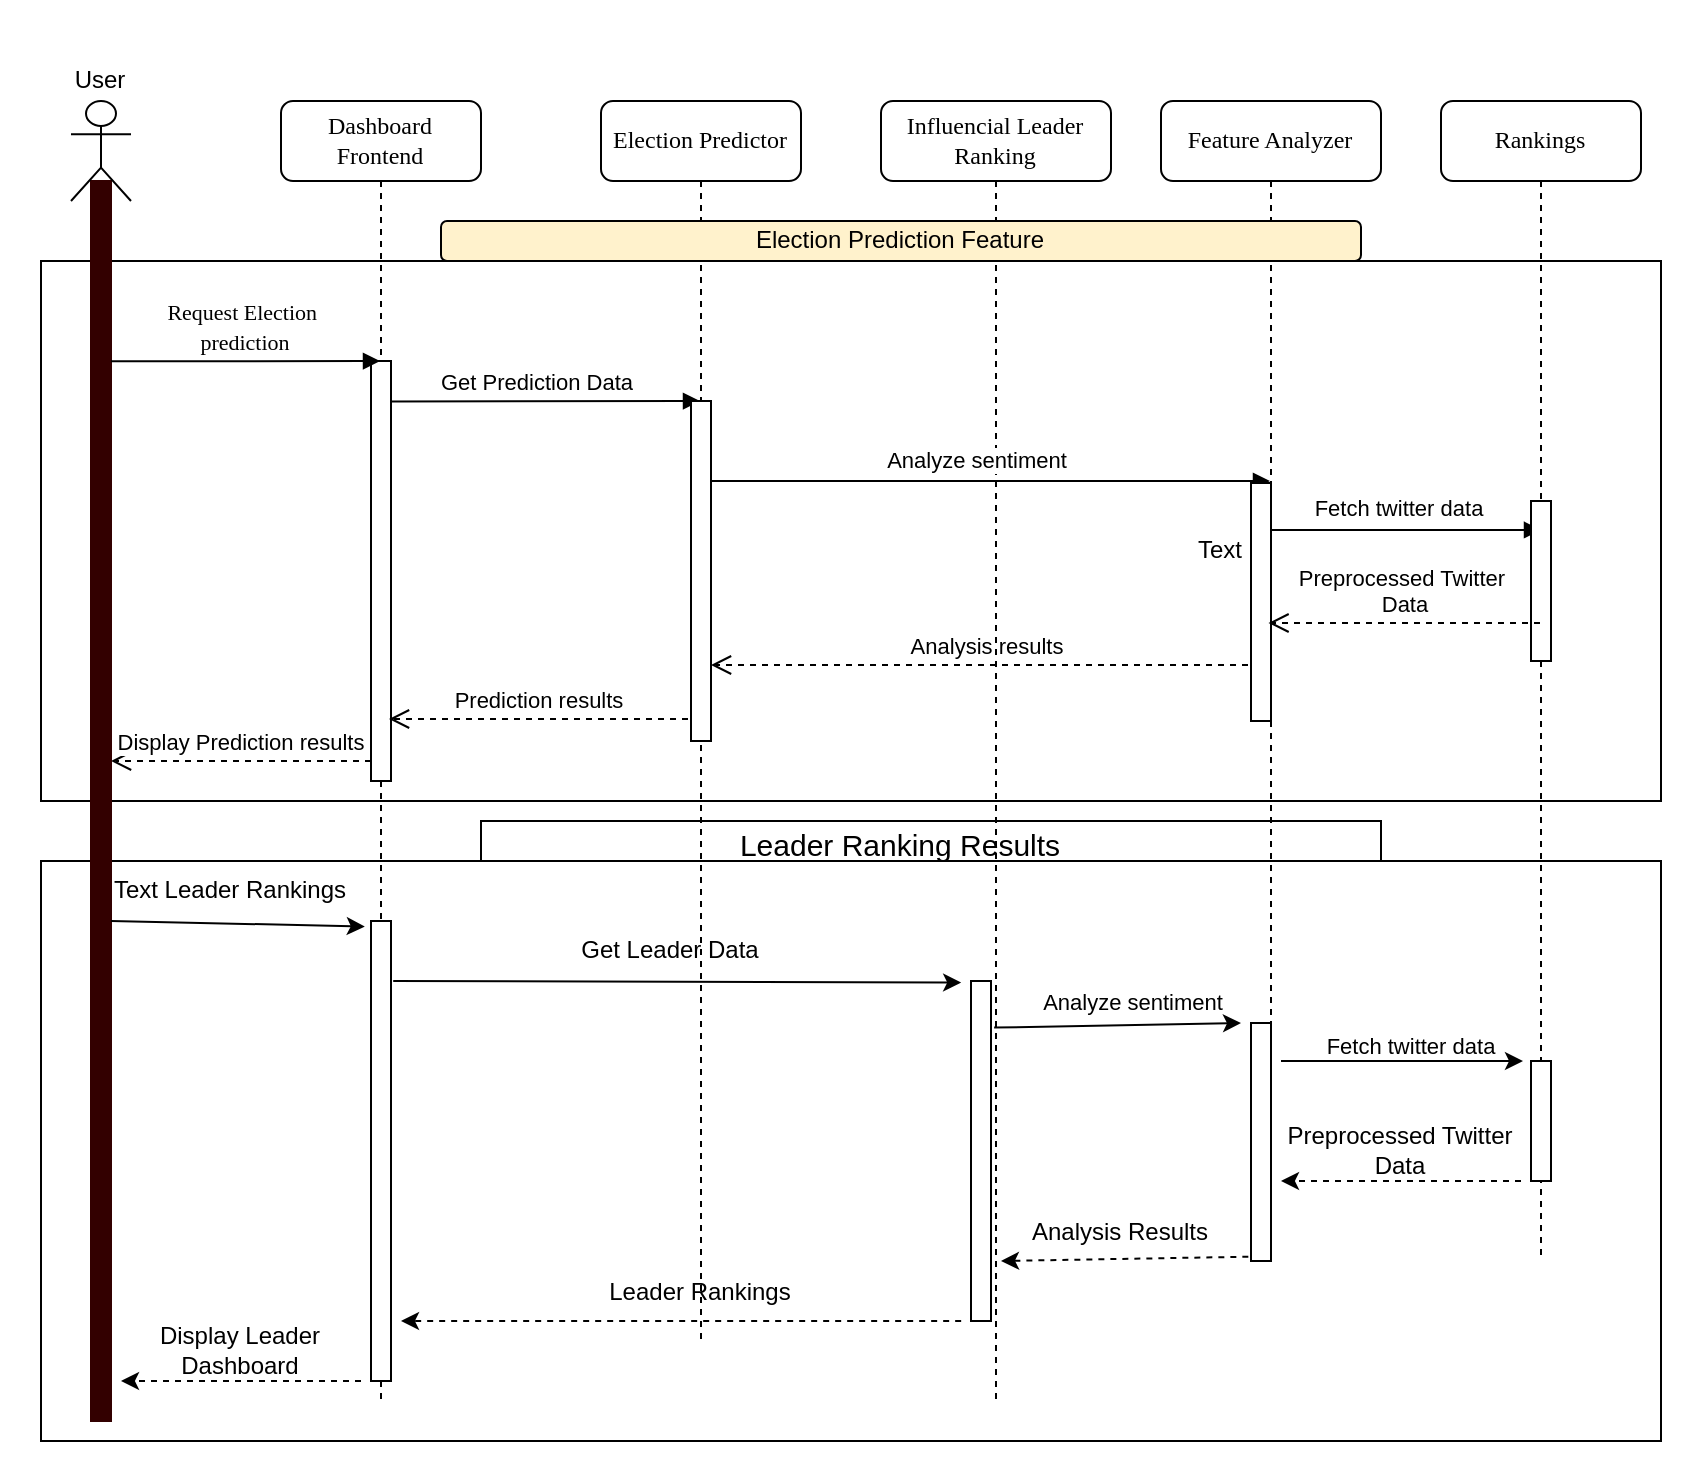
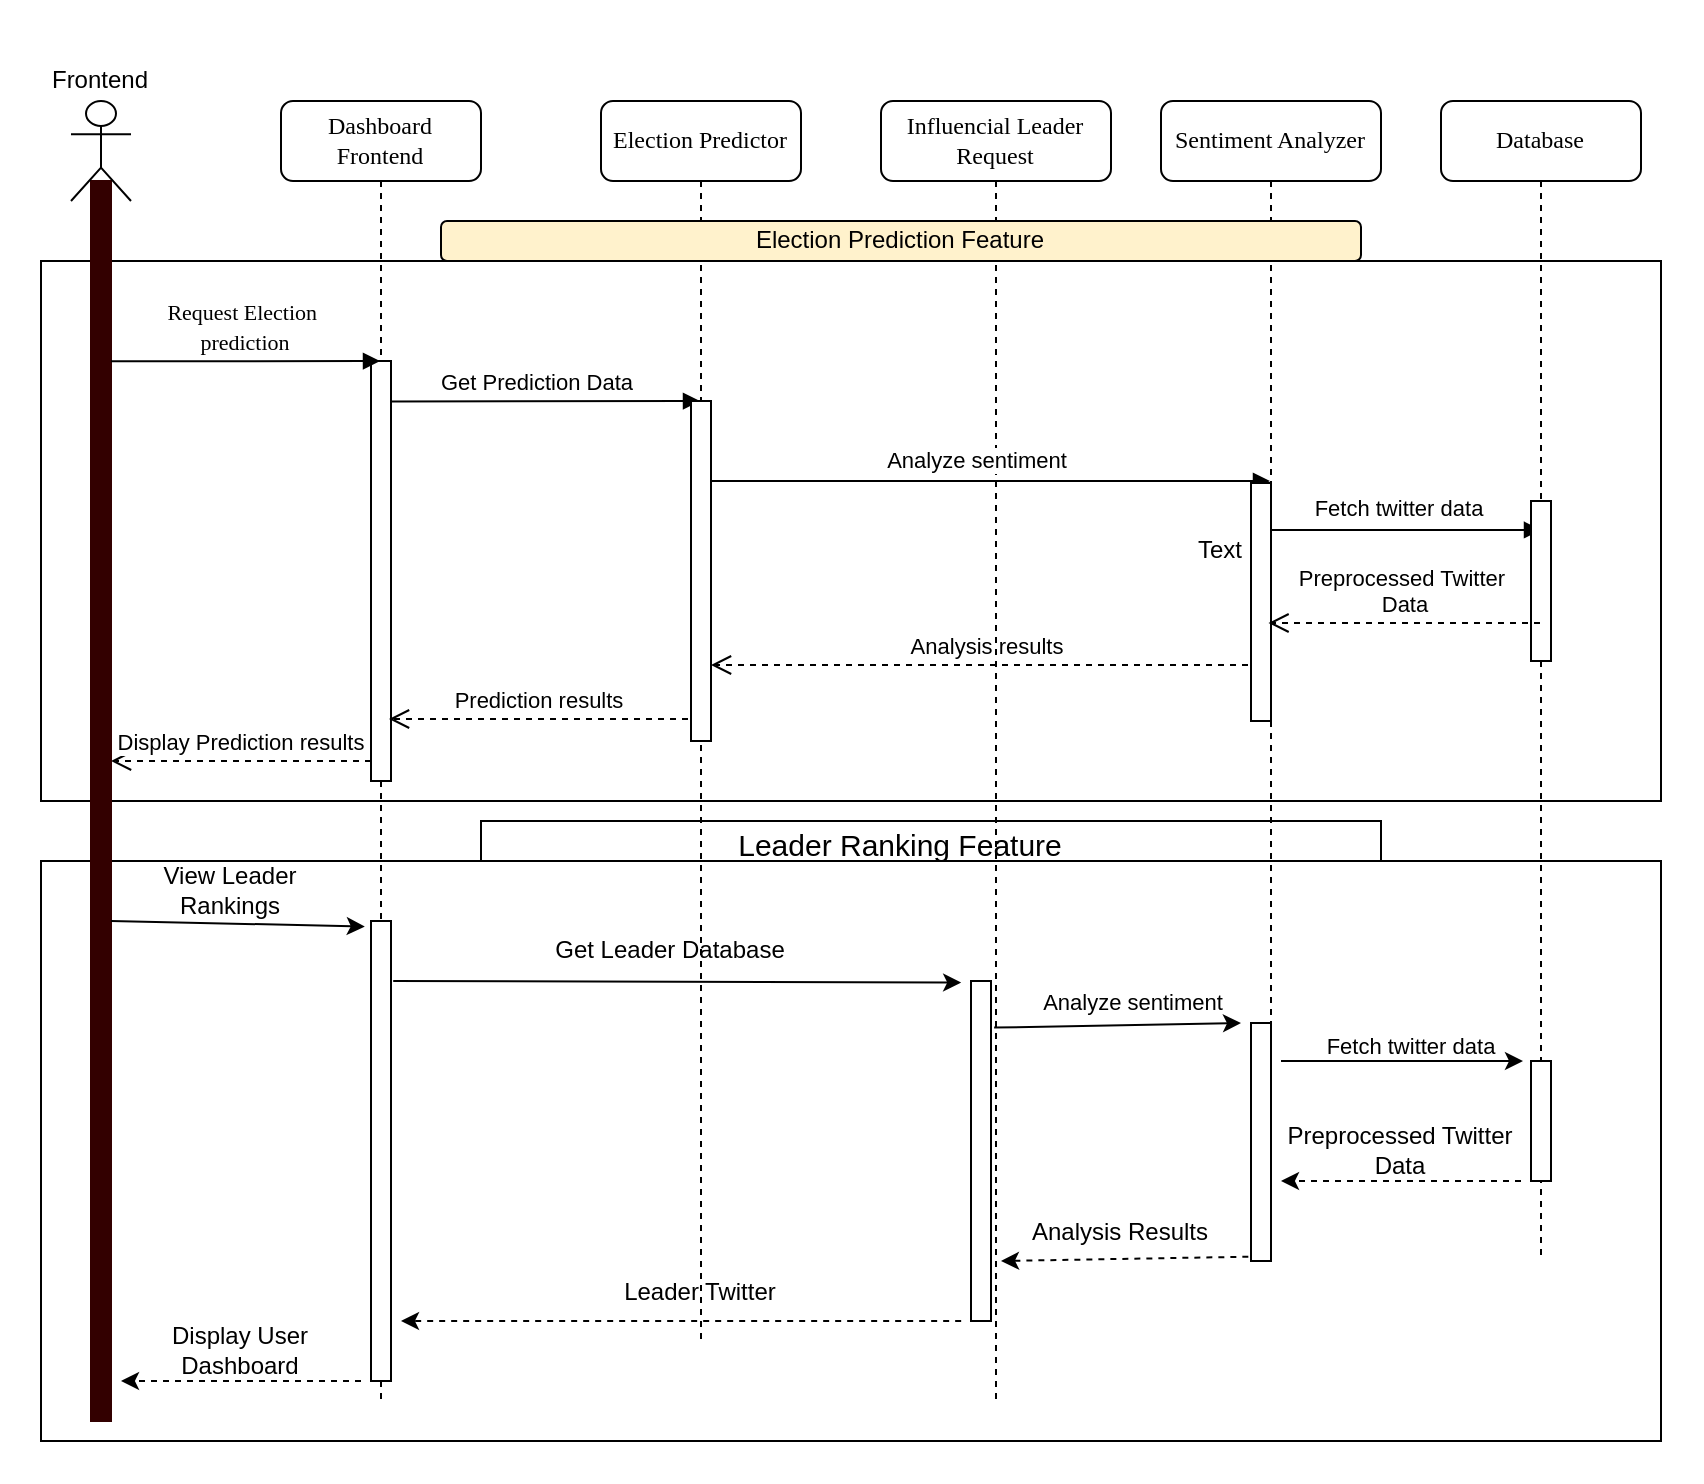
node "User": label "User" -> "Frontend"
node "Influencial Leader Ranking": label "Influencial Leader Ranking" -> "Influencial Leader Request"
node "Feature Analyzer": label "Feature Analyzer" -> "Sentiment Analyzer"
node "Rankings": label "Rankings" -> "Database"
node "Leader Ranking Results": label "Leader Ranking Results" -> "Leader Ranking Feature"
node "Text Leader Rankings": label "Text Leader Rankings" -> "View Leader Rankings"
node "Get Leader Data": label "Get Leader Data" -> "Get Leader Database"
node "Leader Rankings": label "Leader Rankings" -> "Leader Twitter"
node "Display Leader Dashboard": label "Display Leader Dashboard" -> "Display User Dashboard"
